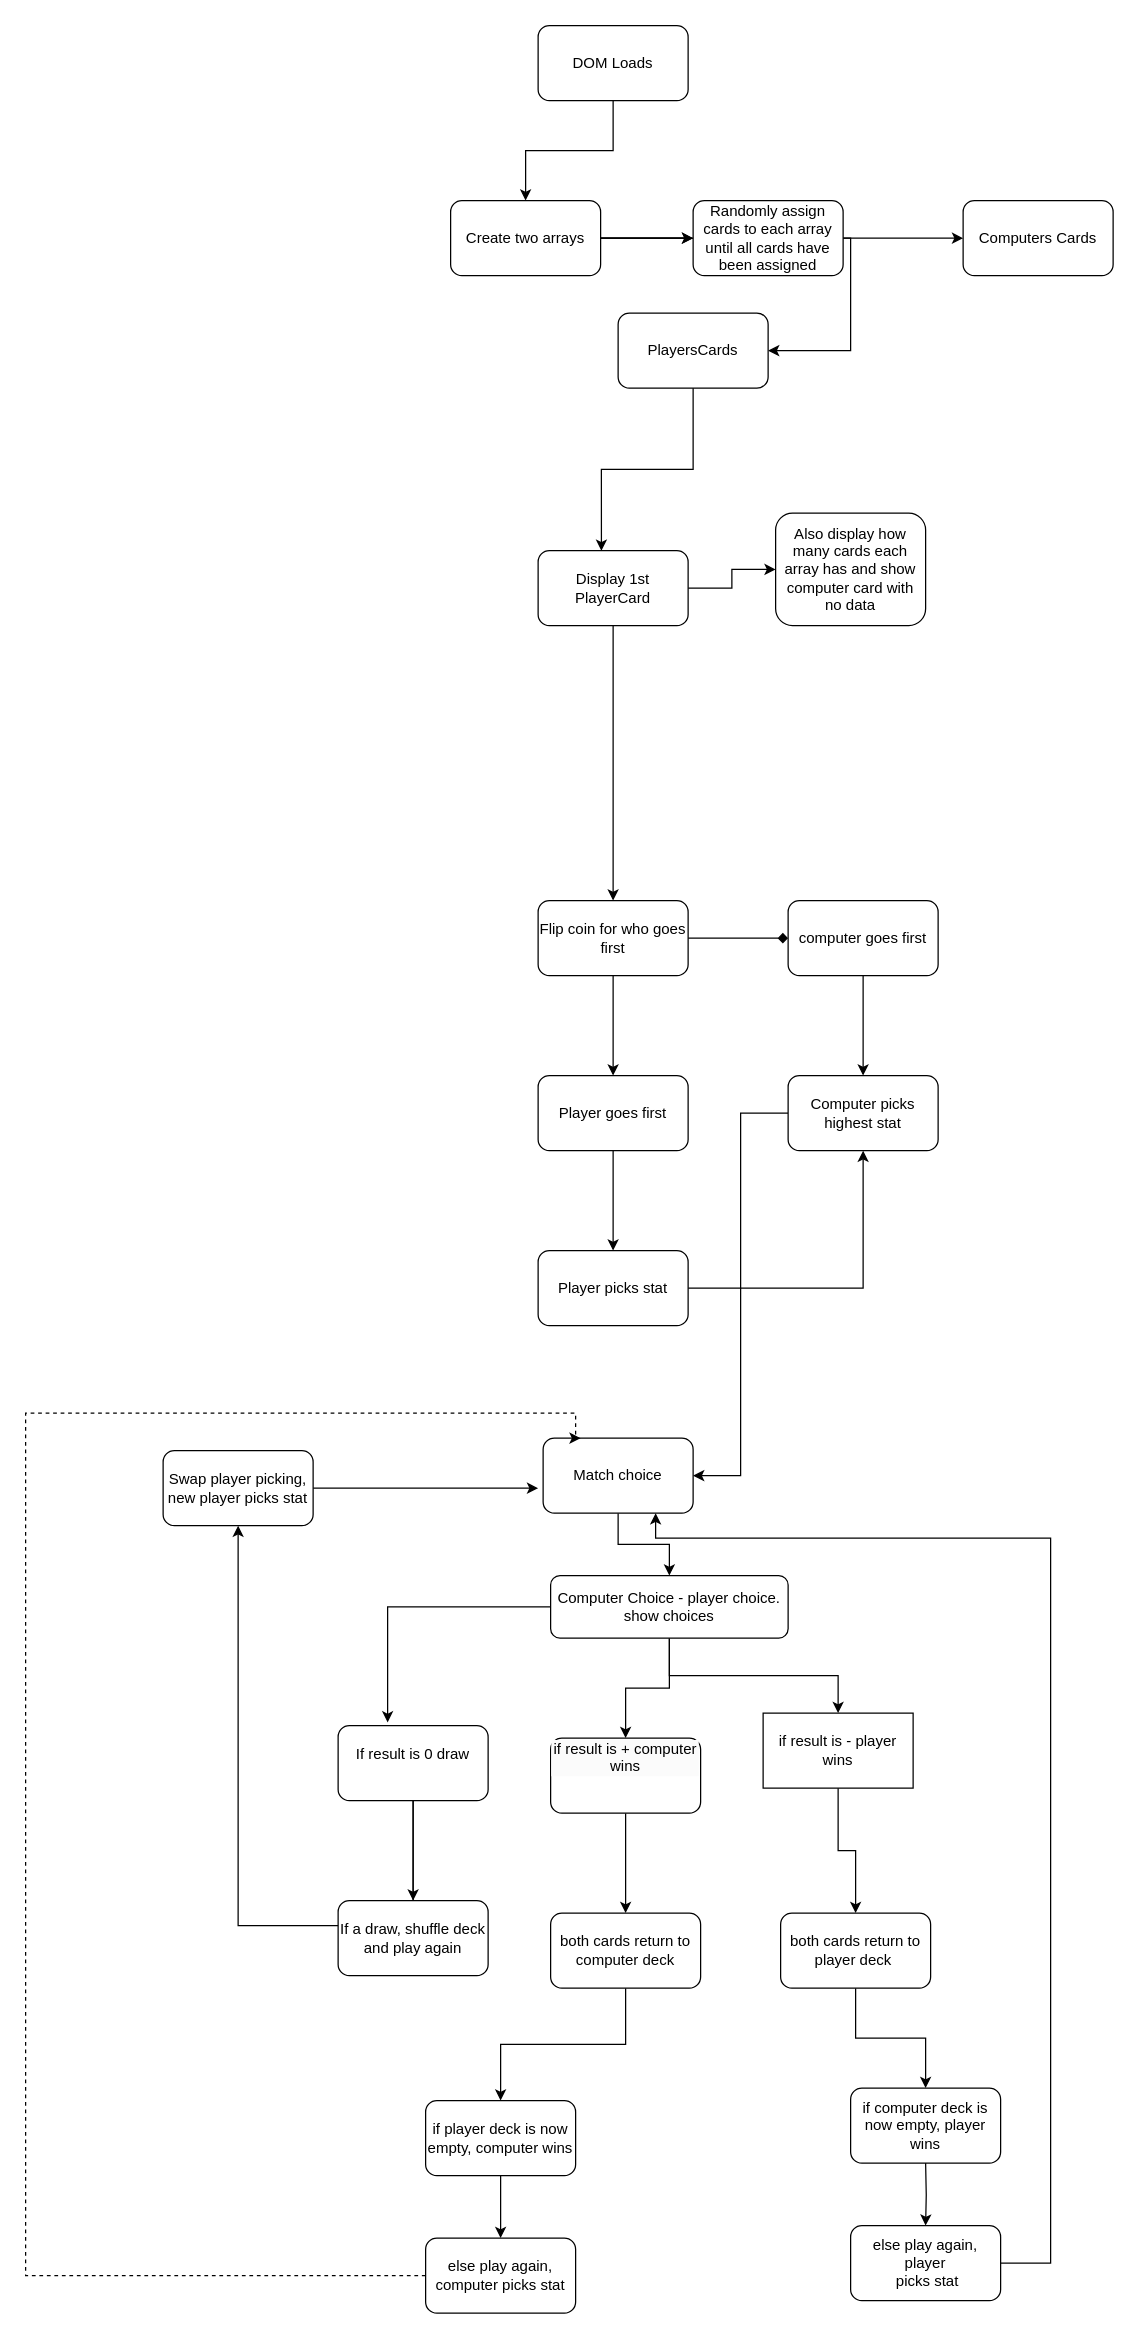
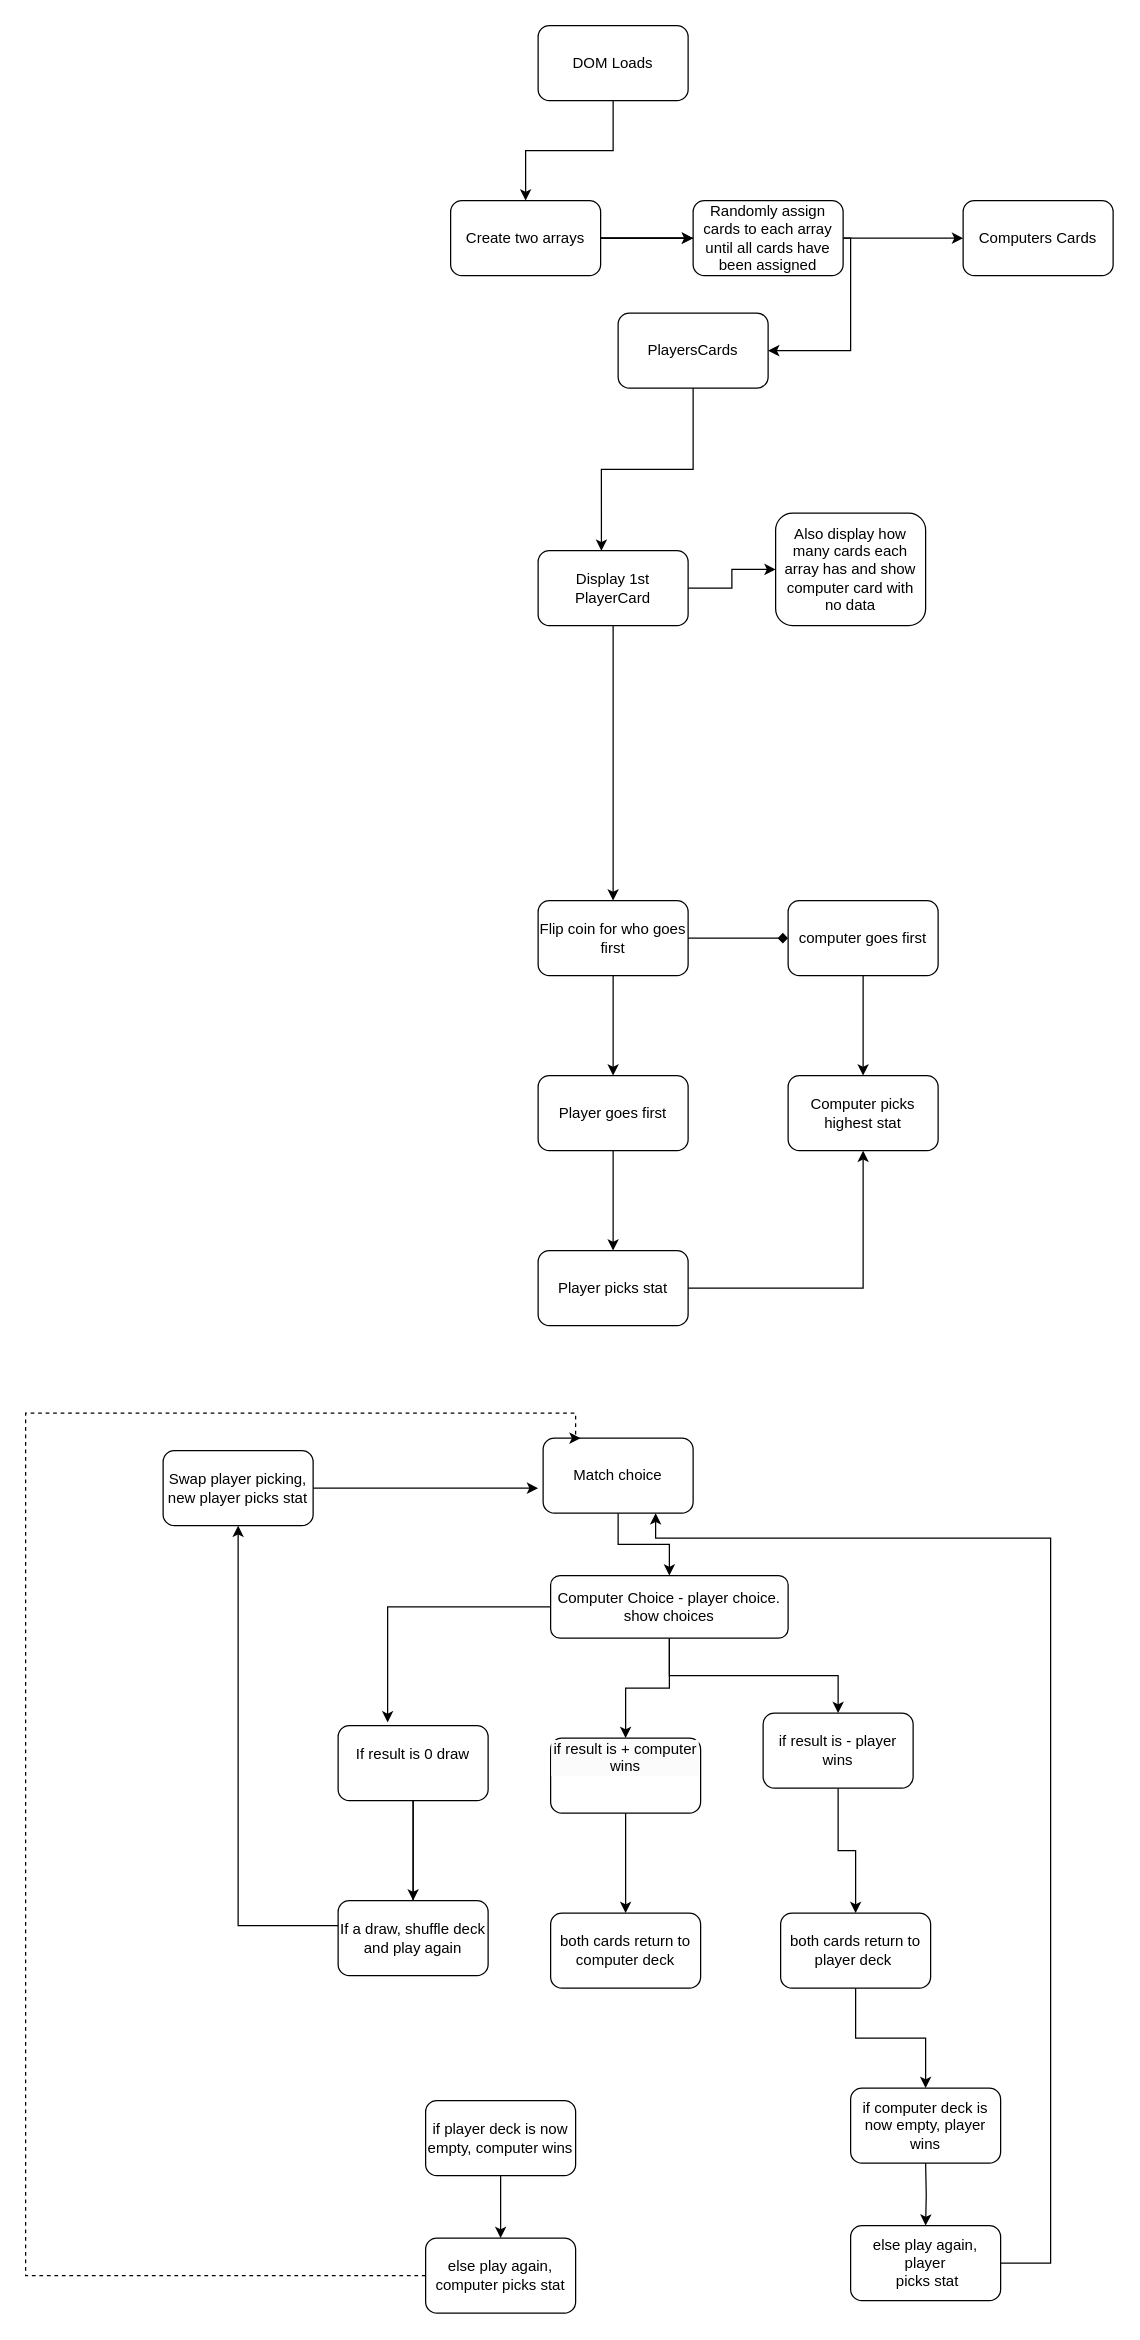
edge "Computer picks highest stat" -> "Match choice": removed
node "if result is - player wins": shape rectangle -> rounded rectangle
edge "both cards return to computer deck" -> "if player deck is now empty, computer wins": removed
